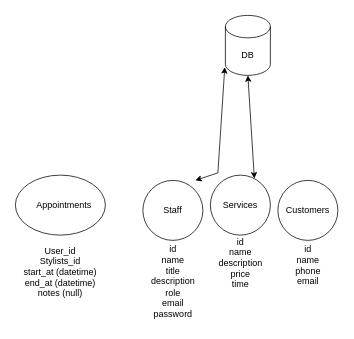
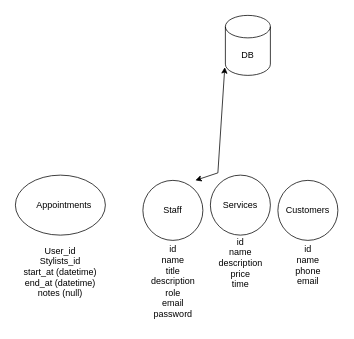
edge "DB" -- "Services": removed
